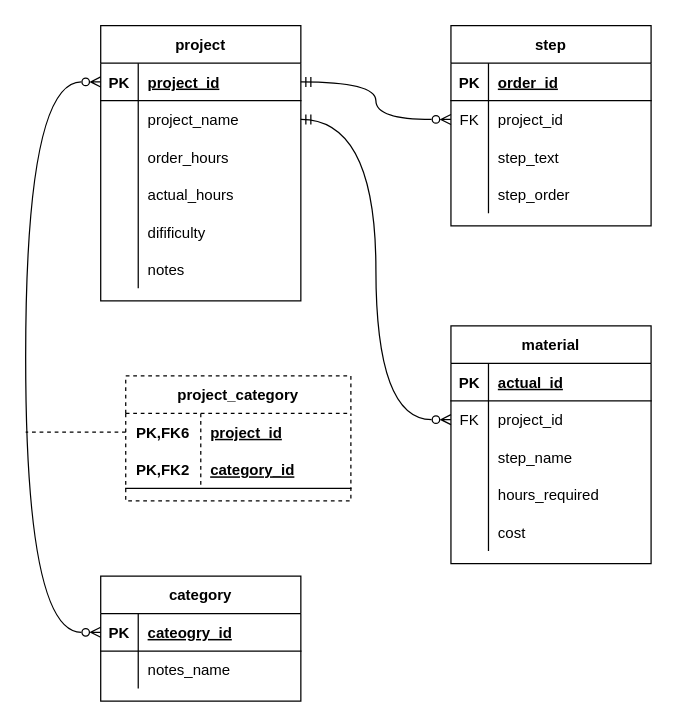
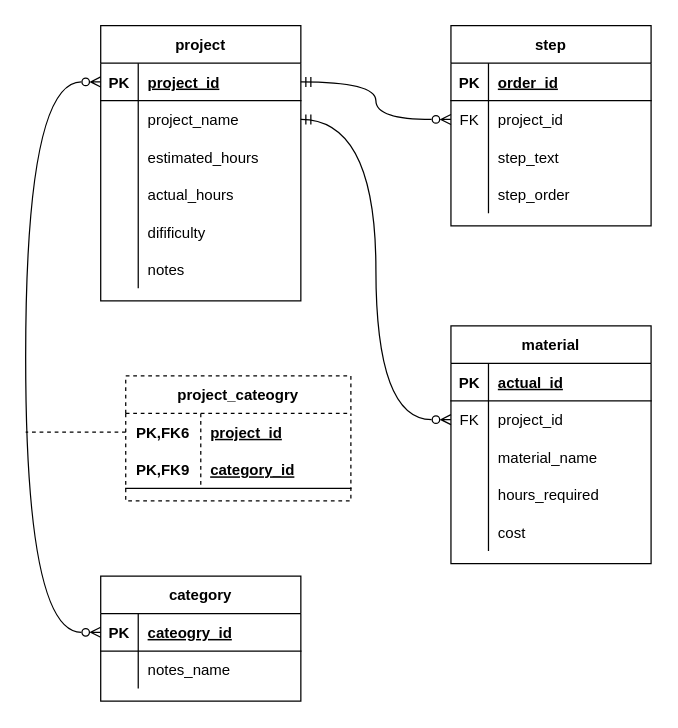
node "order_hours": label "order_hours" -> "estimated_hours"
node "project_category": label "project_category" -> "project_cateogry"
node "step_name": label "step_name" -> "material_name"
node "PK,FK2": label "PK,FK2" -> "PK,FK9"
